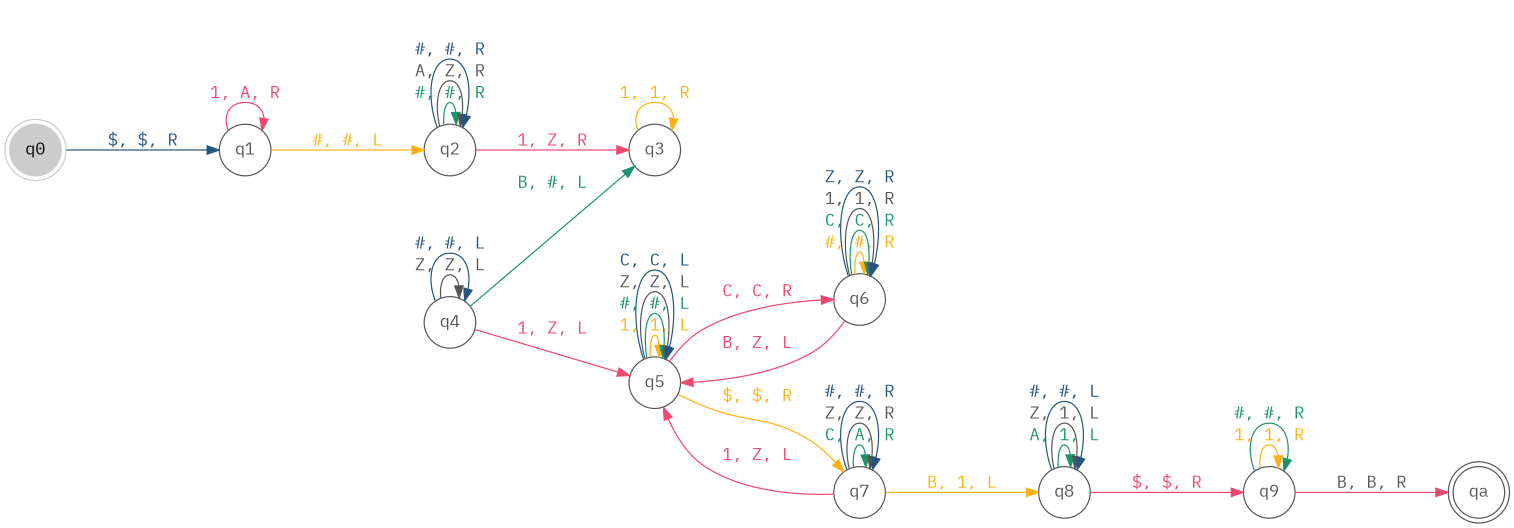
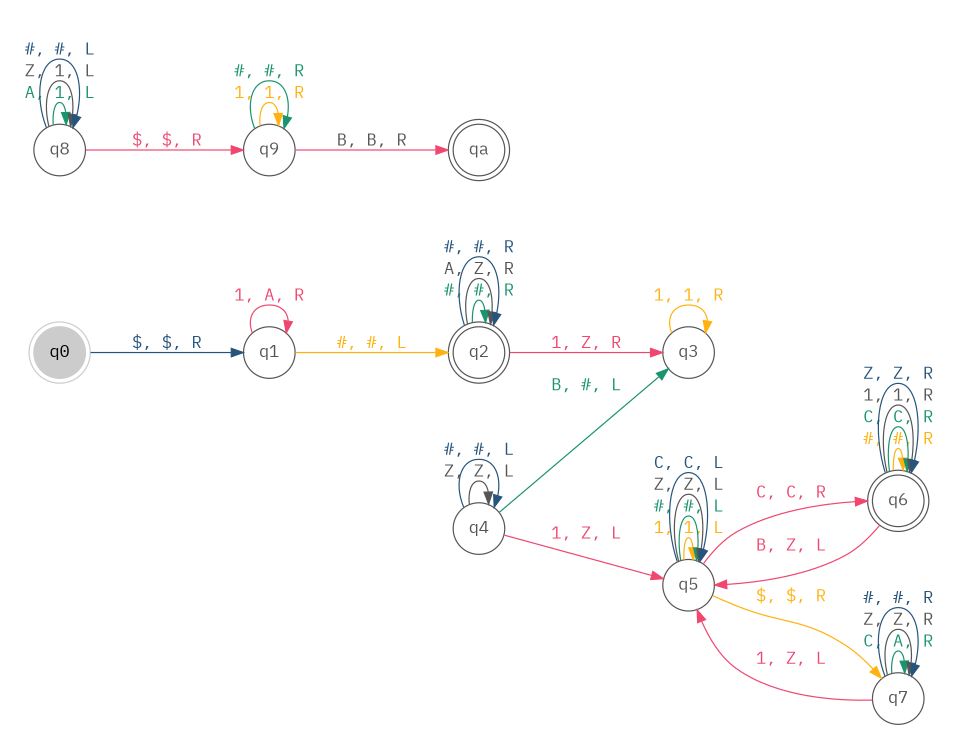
node "q2": shape circle -> doublecircle
node "q6": shape circle -> doublecircle
edge "q7" -> "q8": removed, label "B, 1, L"
